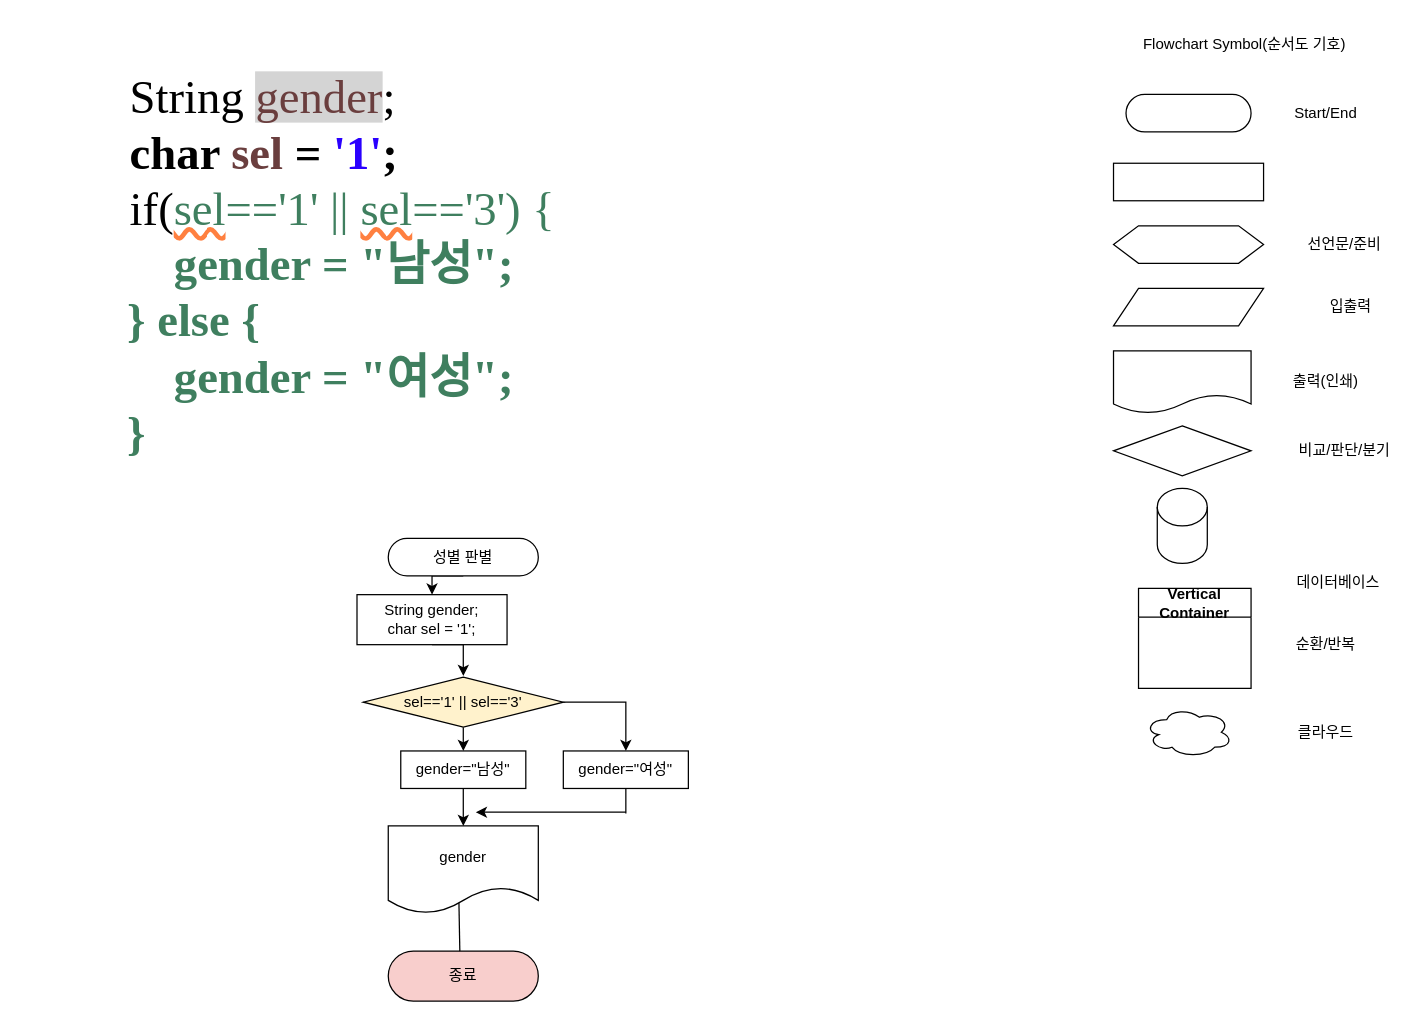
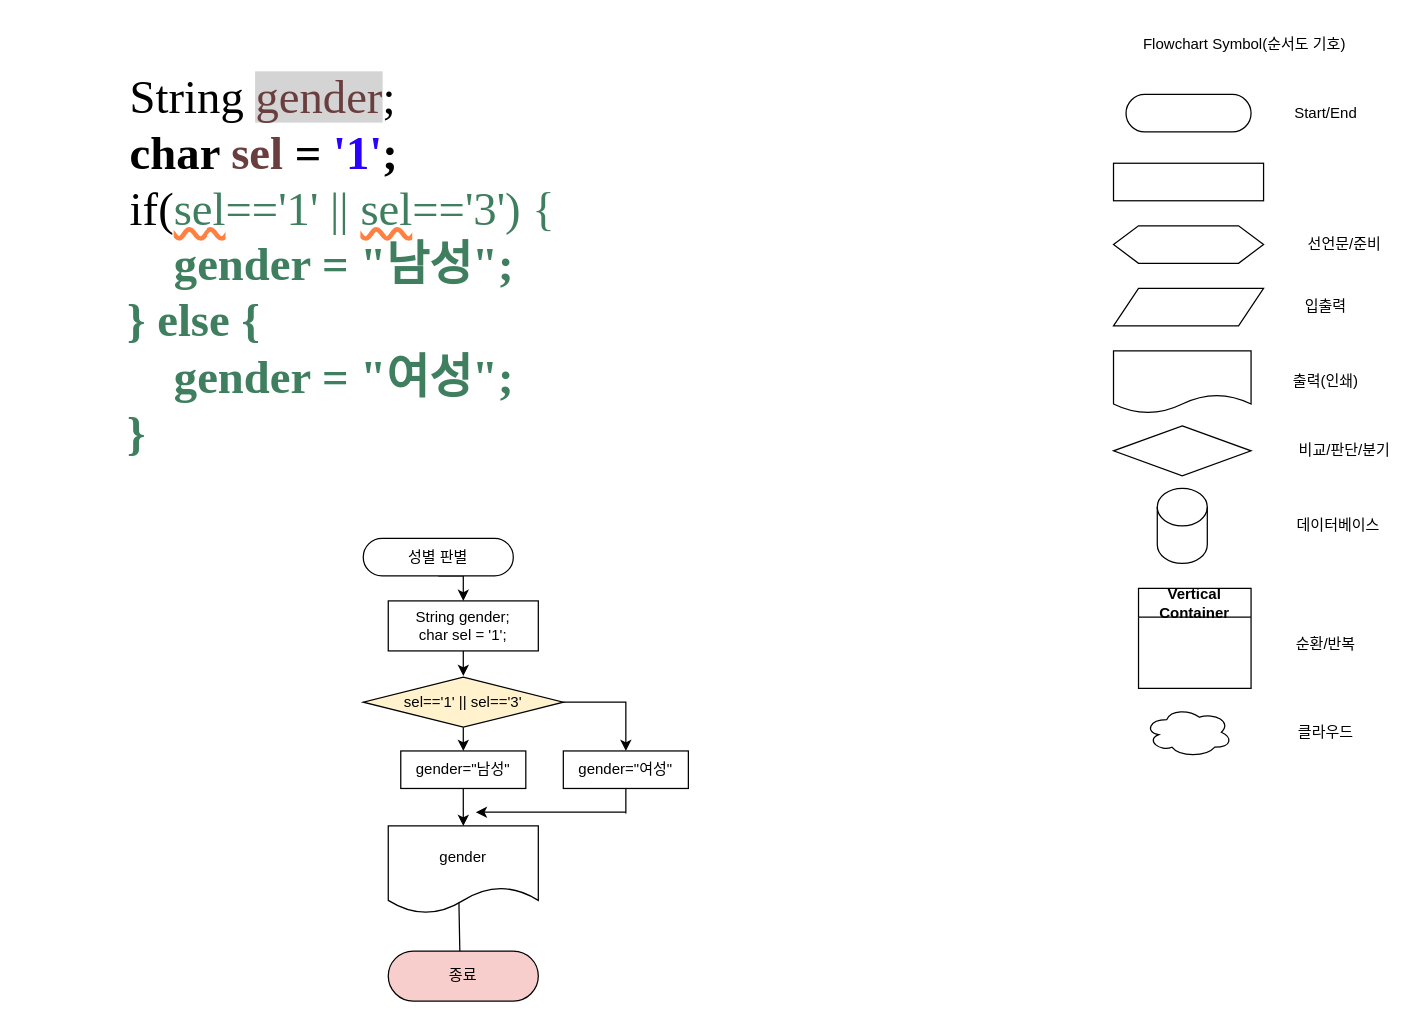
node "입출력": moved (1351, 307) -> (1326, 307)
node "성별 판별": moved (463, 557) -> (438, 557)
node "데이터베이스": moved (1338, 582) -> (1338, 526)
node "String gender; char sel = '1';": moved (432, 619) -> (463, 626)
